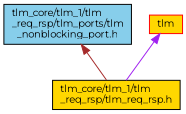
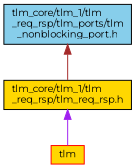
edge "tlm_core/tlm_1/tlm _req_rsp/tlm_req_rsp.h" -> "tlm": reversed
